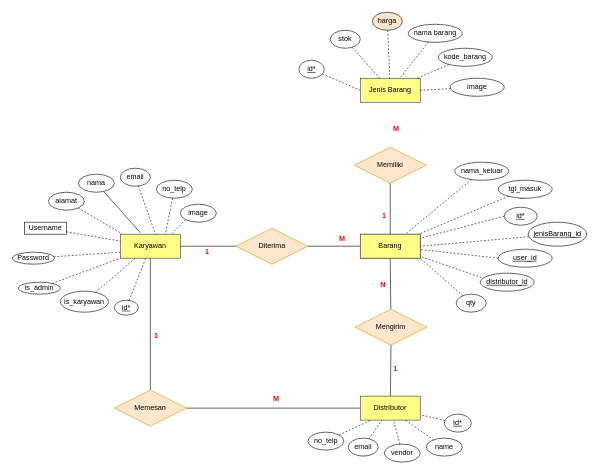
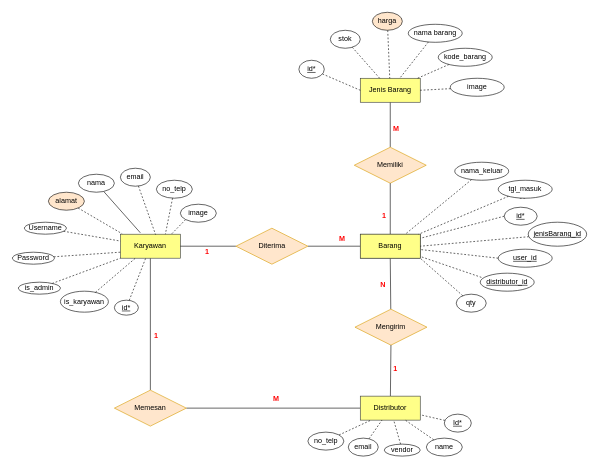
edge "Jenis Barang" -- "Memiliki": added
node "alamat": fillcolor #ffffff -> #ffe6cc
node "Username": shape rectangle -> ellipse
node "vendor": size 36x18 -> 36x12
